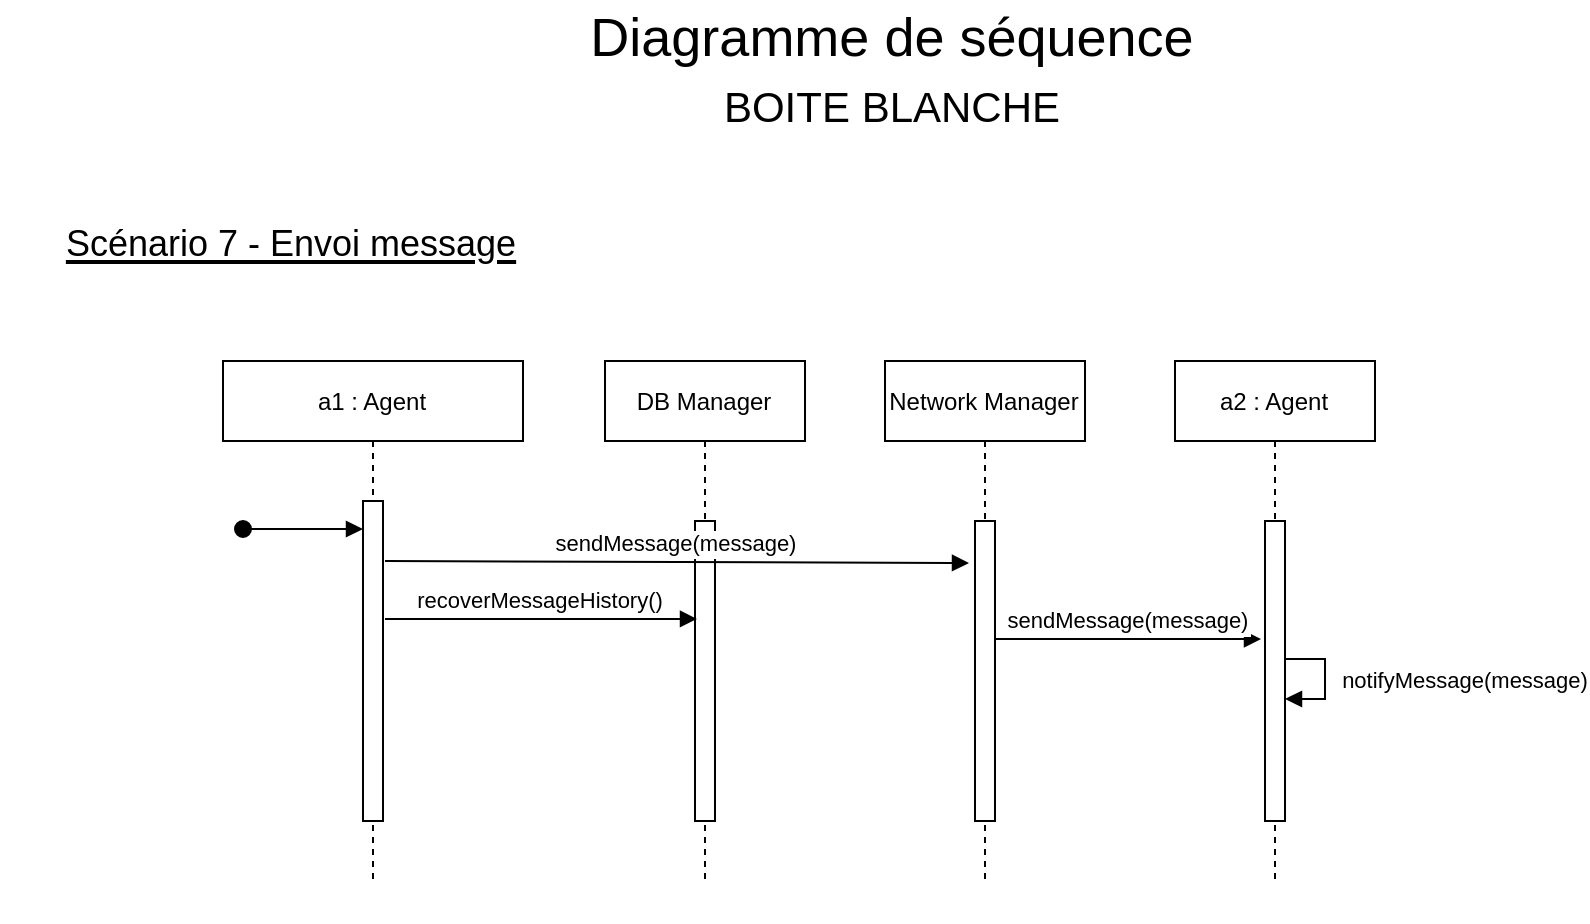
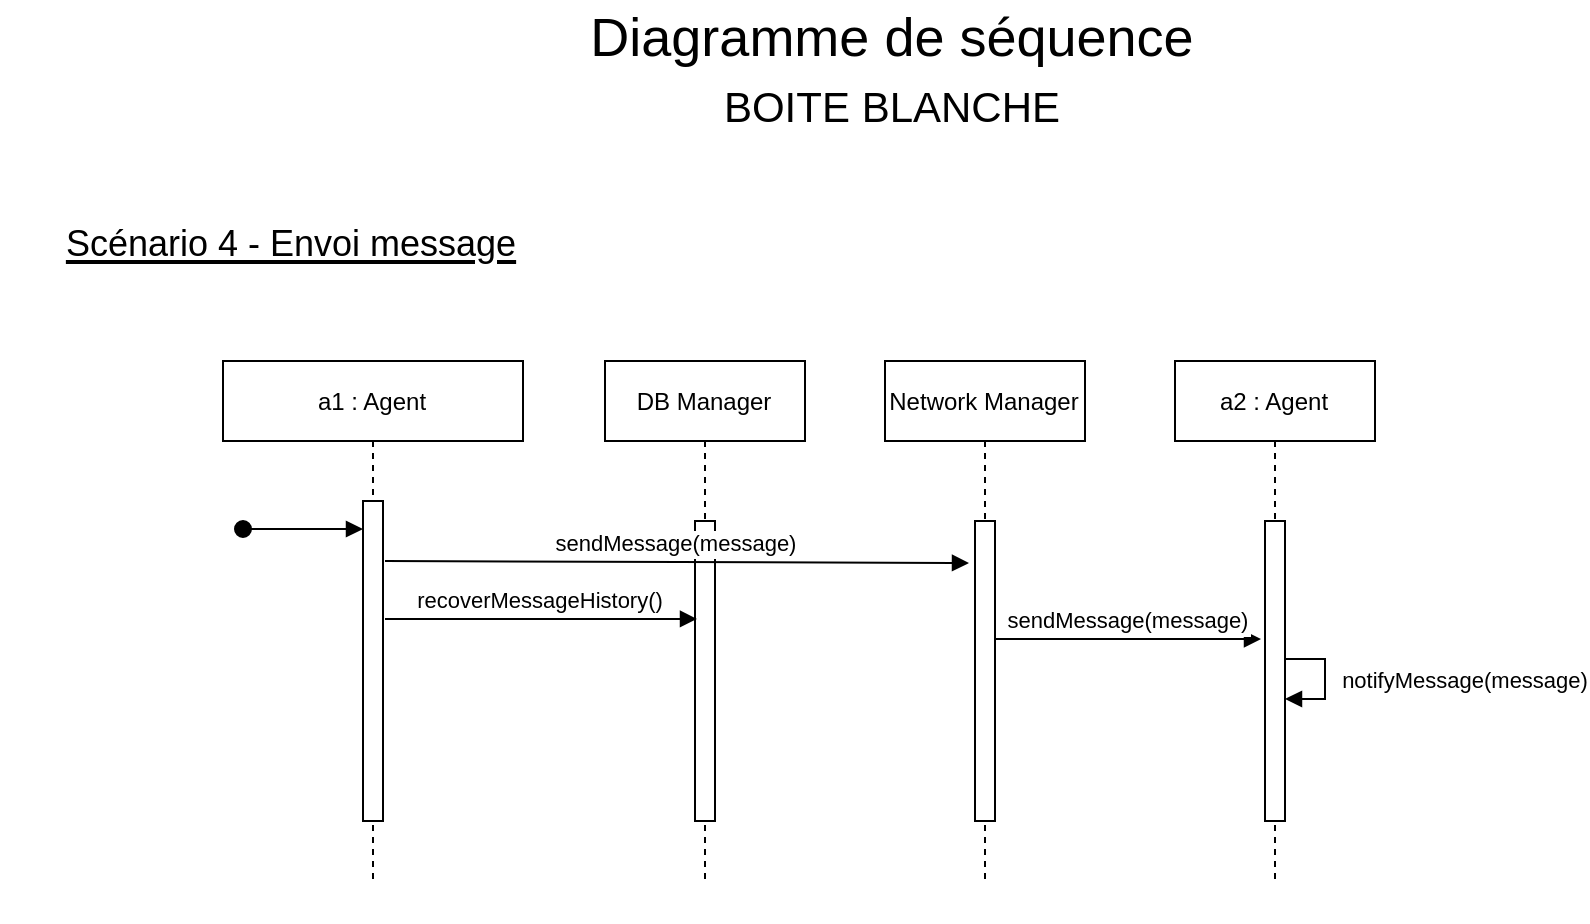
node "Scénario 7 - Envoi message": label "Scénario 7 - Envoi message" -> "Scénario 4 - Envoi message"
